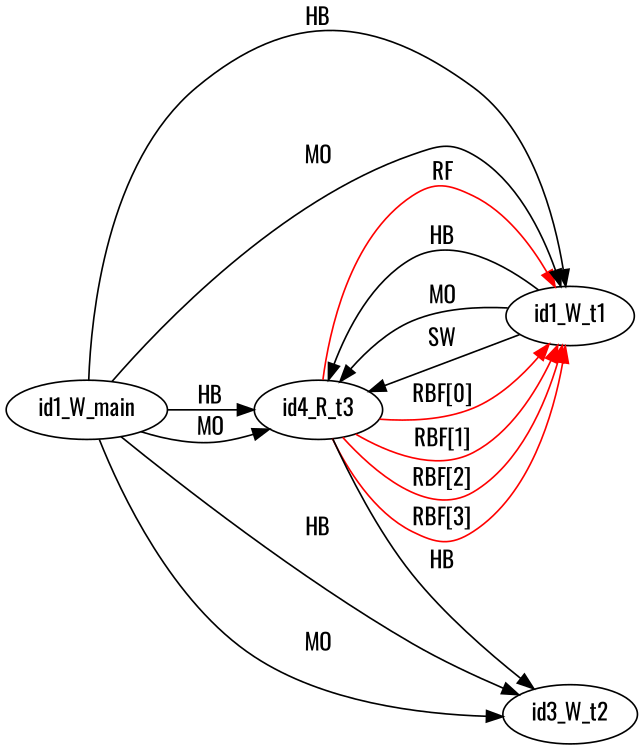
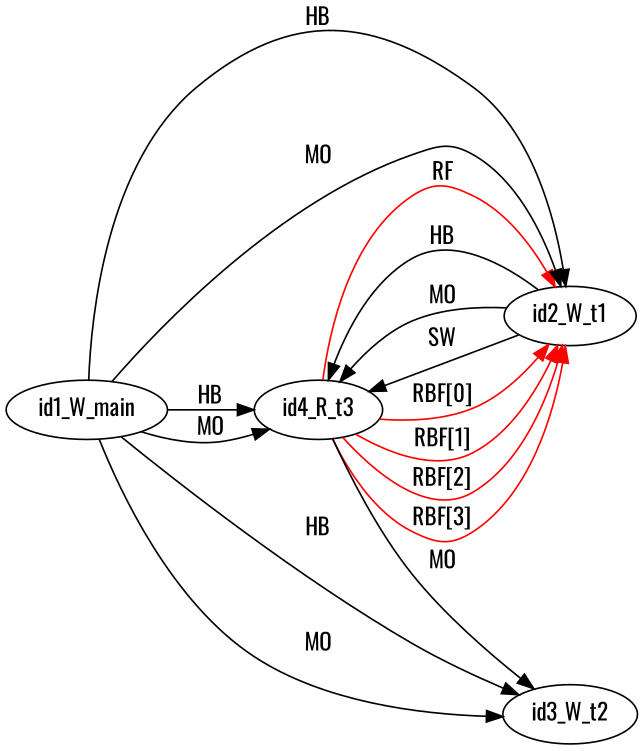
node "id1_W_t1": label "id1_W_t1" -> "id2_W_t1"
edge "id4_R_t3" -> "id3_W_t2": label "HB" -> "MO"
